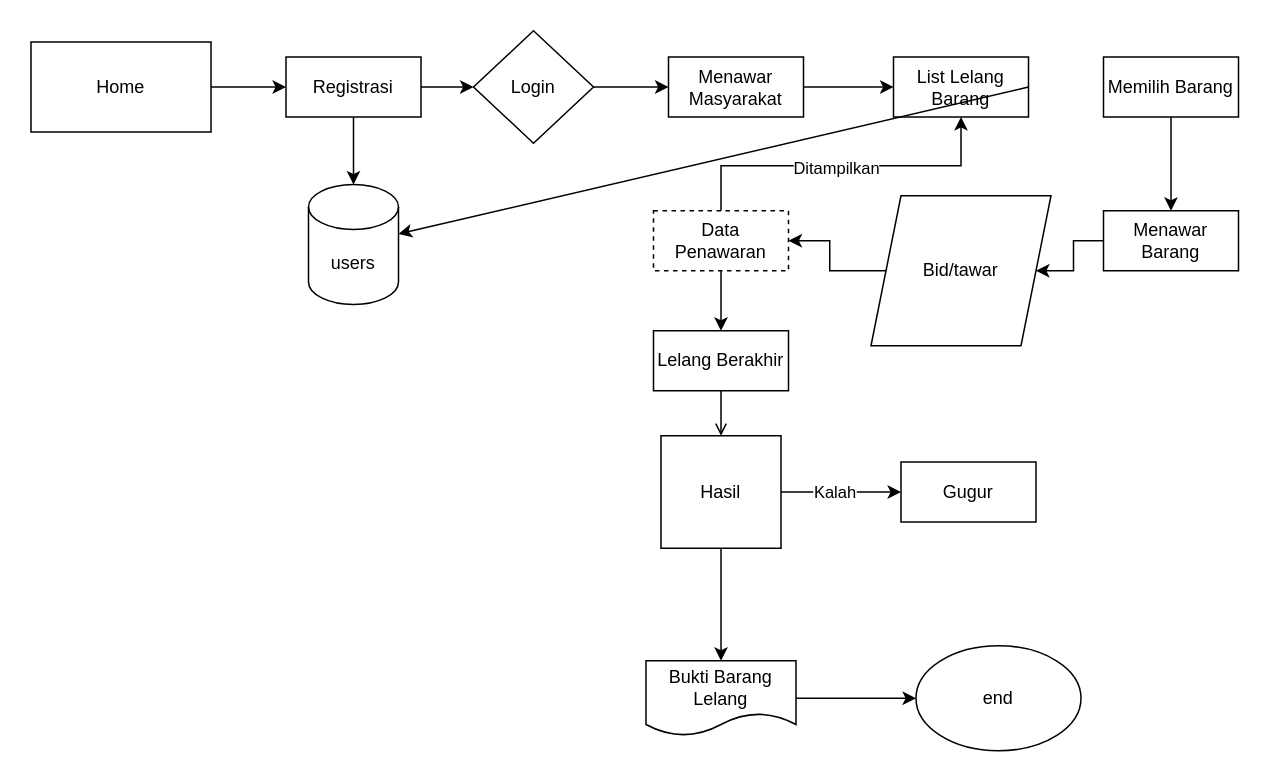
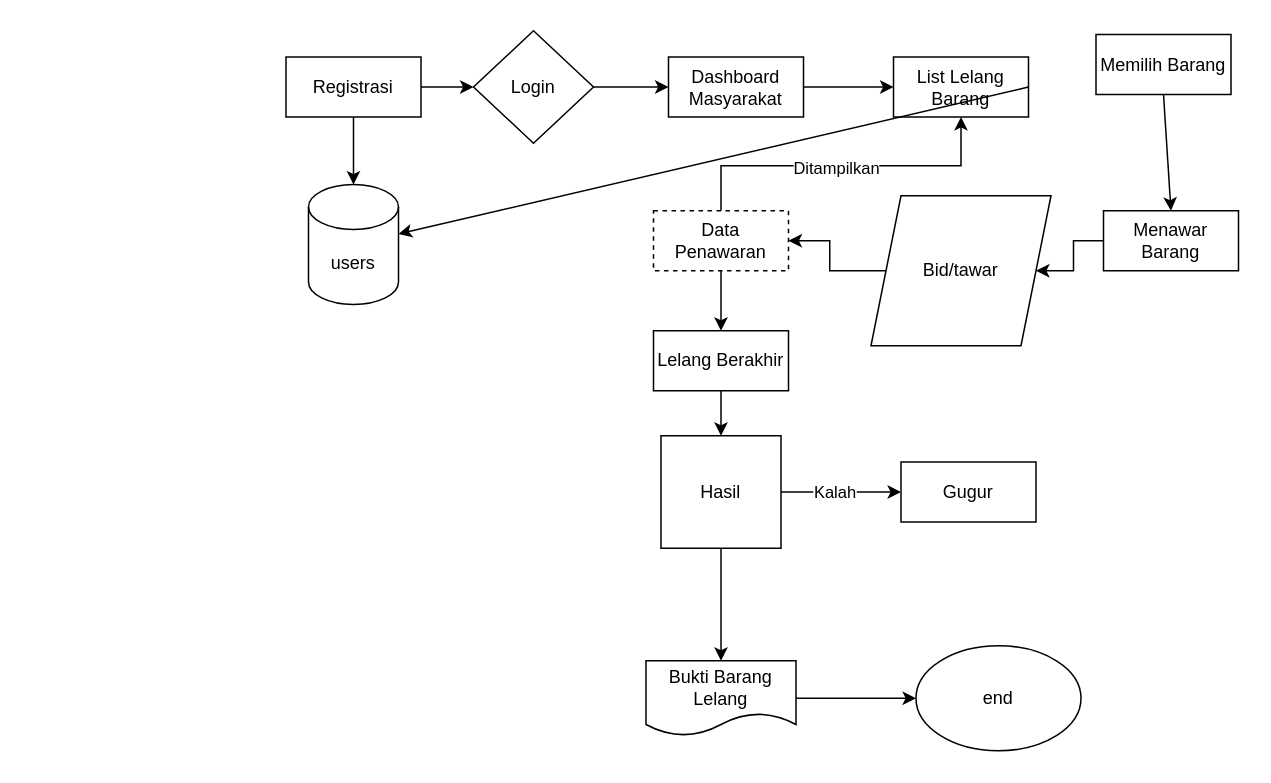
node "Home": removed
edge "Home" -> "Registrasi": removed
node "Memilih Barang": moved (1171, 87) -> (1163, 65)
node "Menawar Masyarakat": label "Menawar Masyarakat" -> "Dashboard Masyarakat"
edge "Lelang Berakhir" -> "Hasil": arrowhead open -> classic
